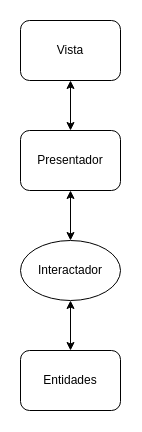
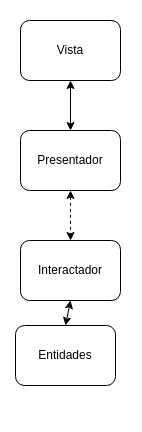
edge "Presentador" -- "Interactador": style solid -> dashed
node "Interactador": shape ellipse -> rounded rectangle
node "Entidades": moved (71, 381) -> (66, 356)
